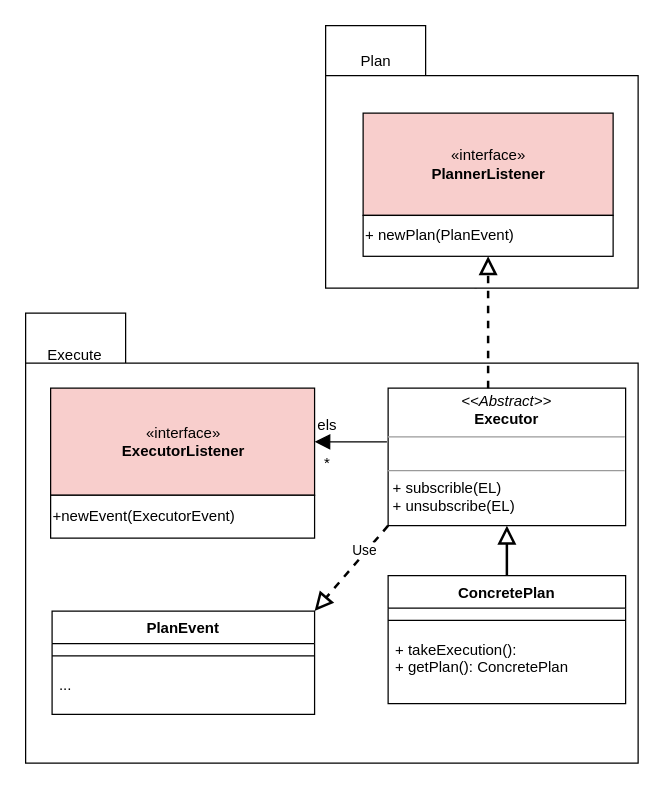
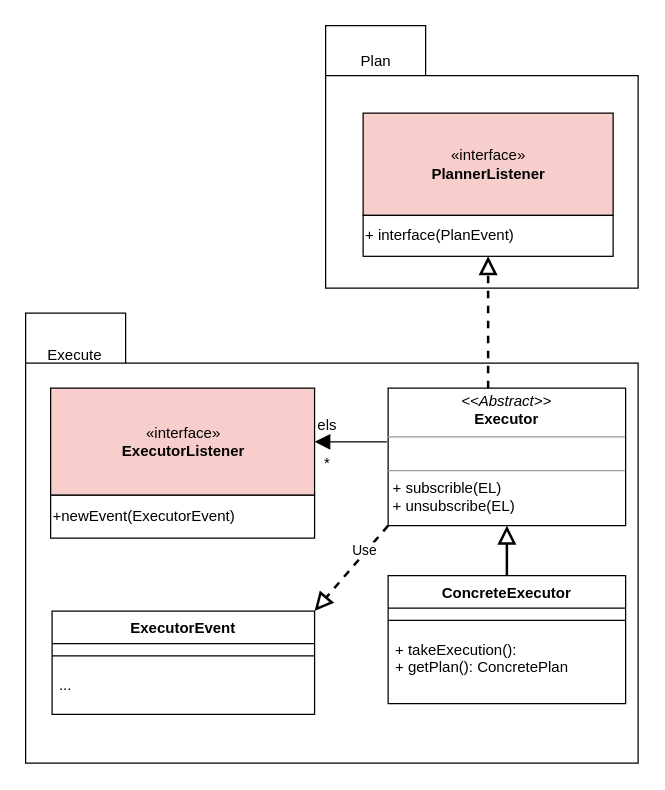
node "+ newPlan(PlanEvent)": label "+ newPlan(PlanEvent)" -> "+ interface(PlanEvent)"
node "ConcretePlan": label "ConcretePlan" -> "ConcreteExecutor"
node "PlanEvent": label "PlanEvent" -> "ExecutorEvent"
